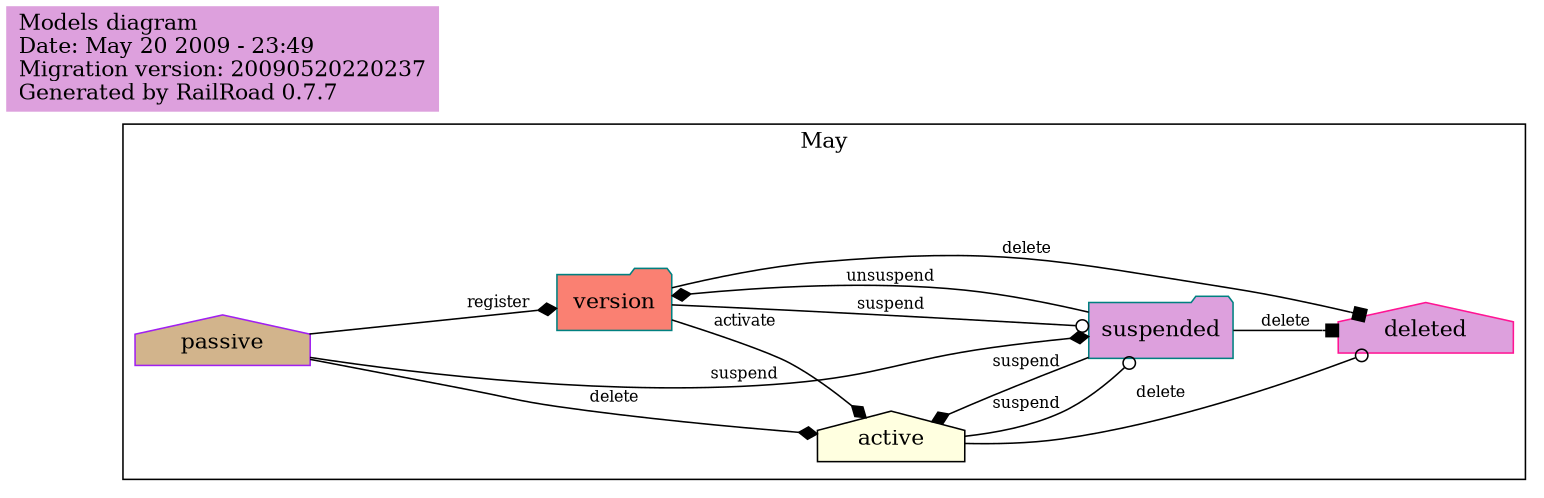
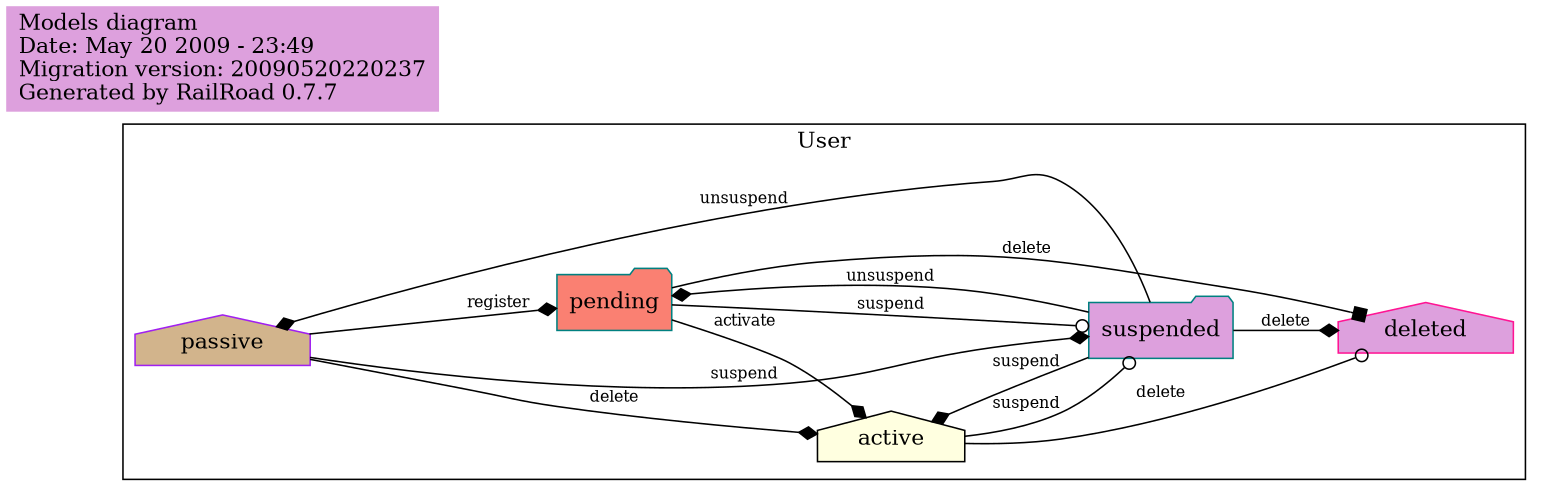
cluster "May": label "May" -> "User"
edge "suspended" -> "passive": added, label "unsuspend"
node "version": label "version" -> "pending"
edge "suspended" -> "deleted": arrowhead box -> diamond
